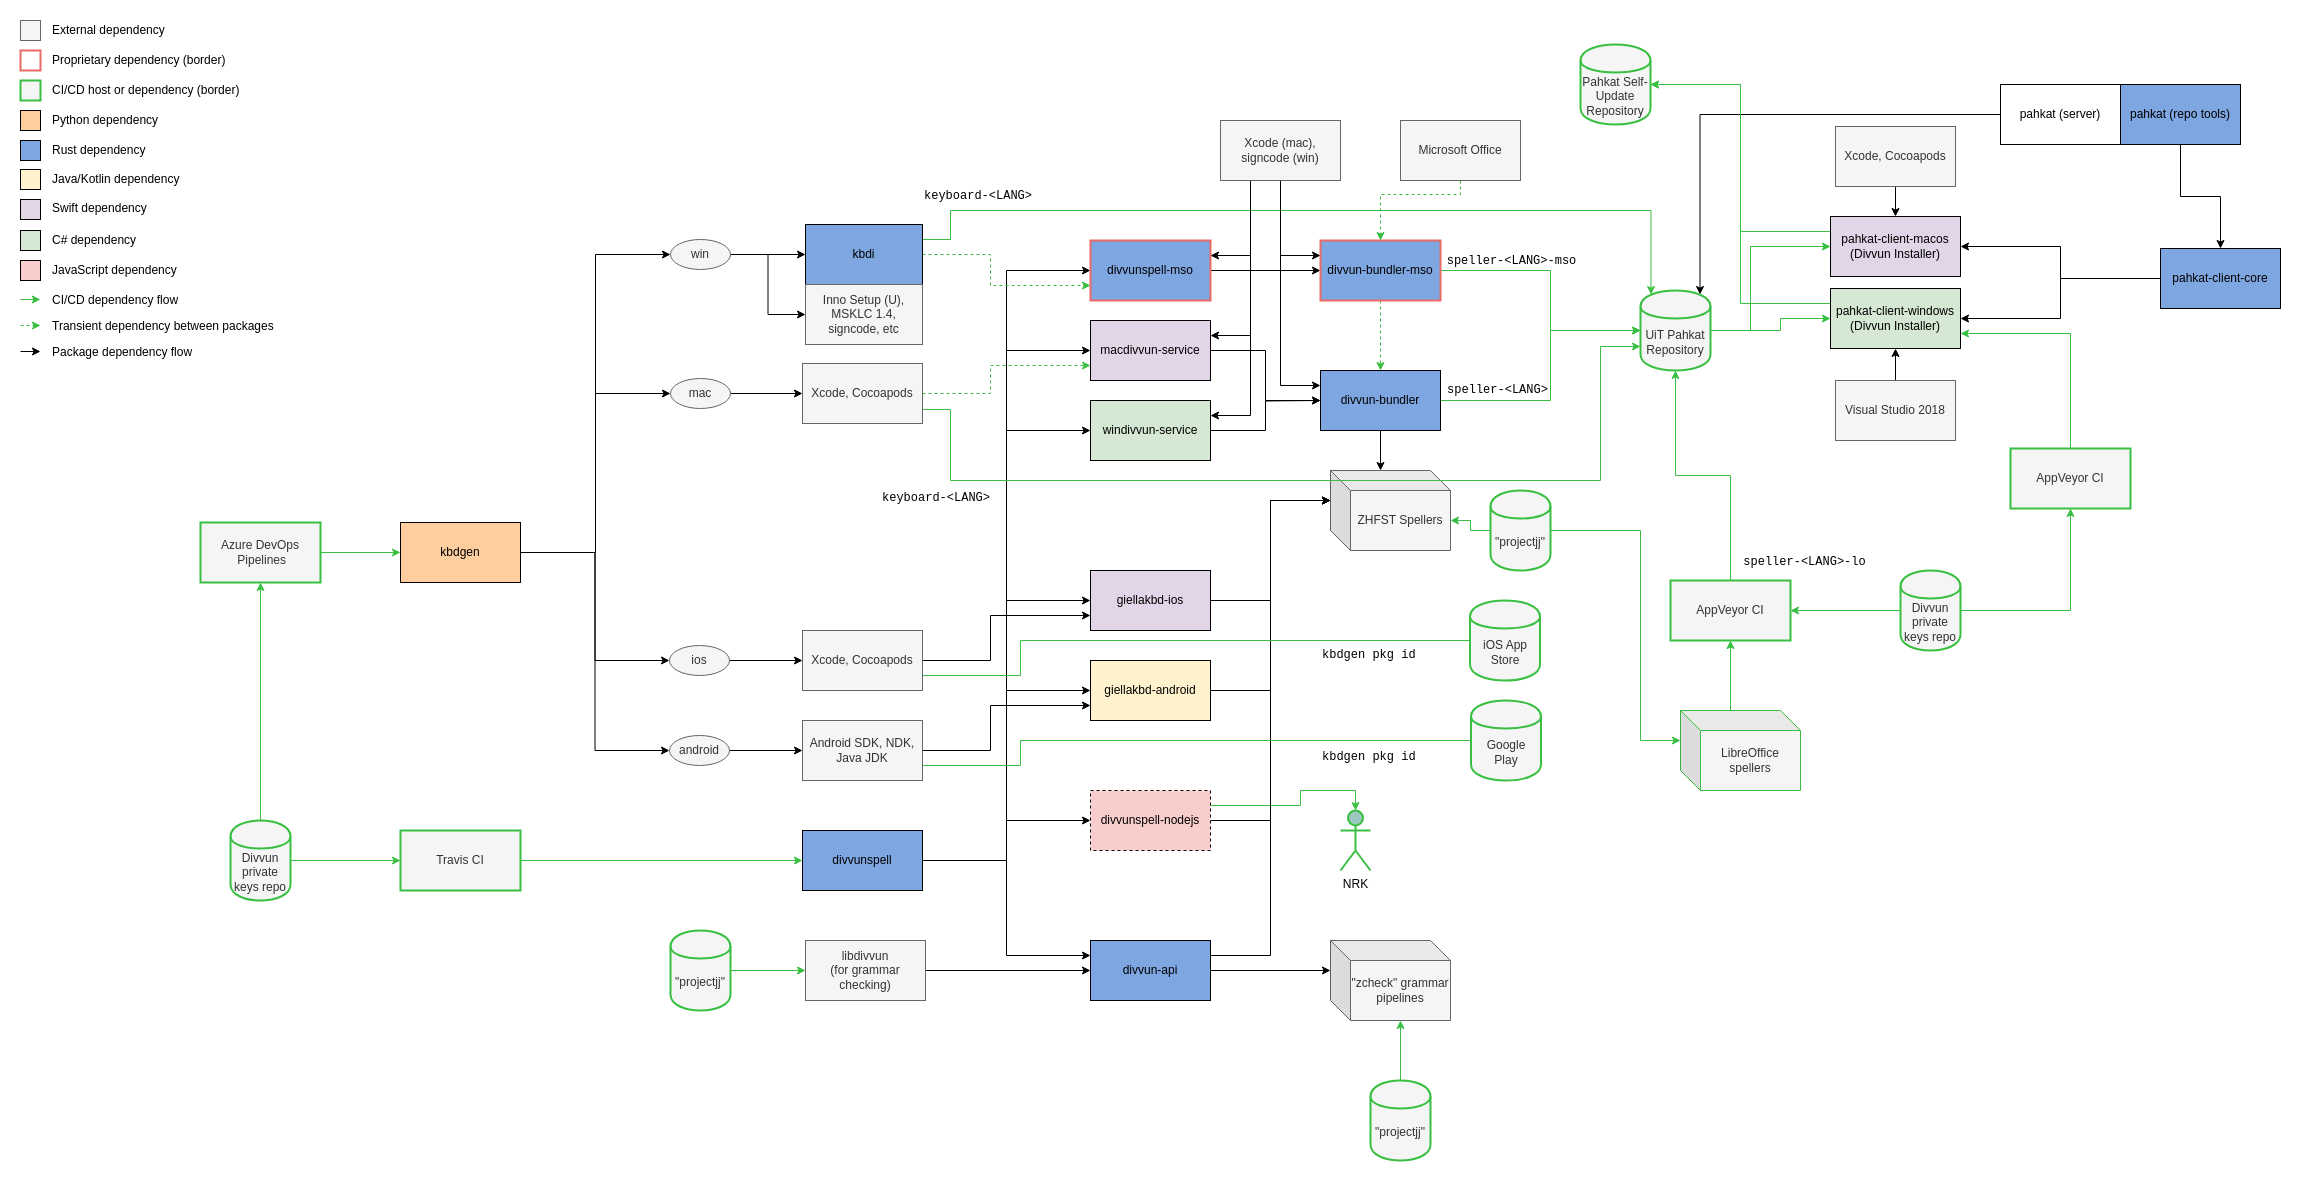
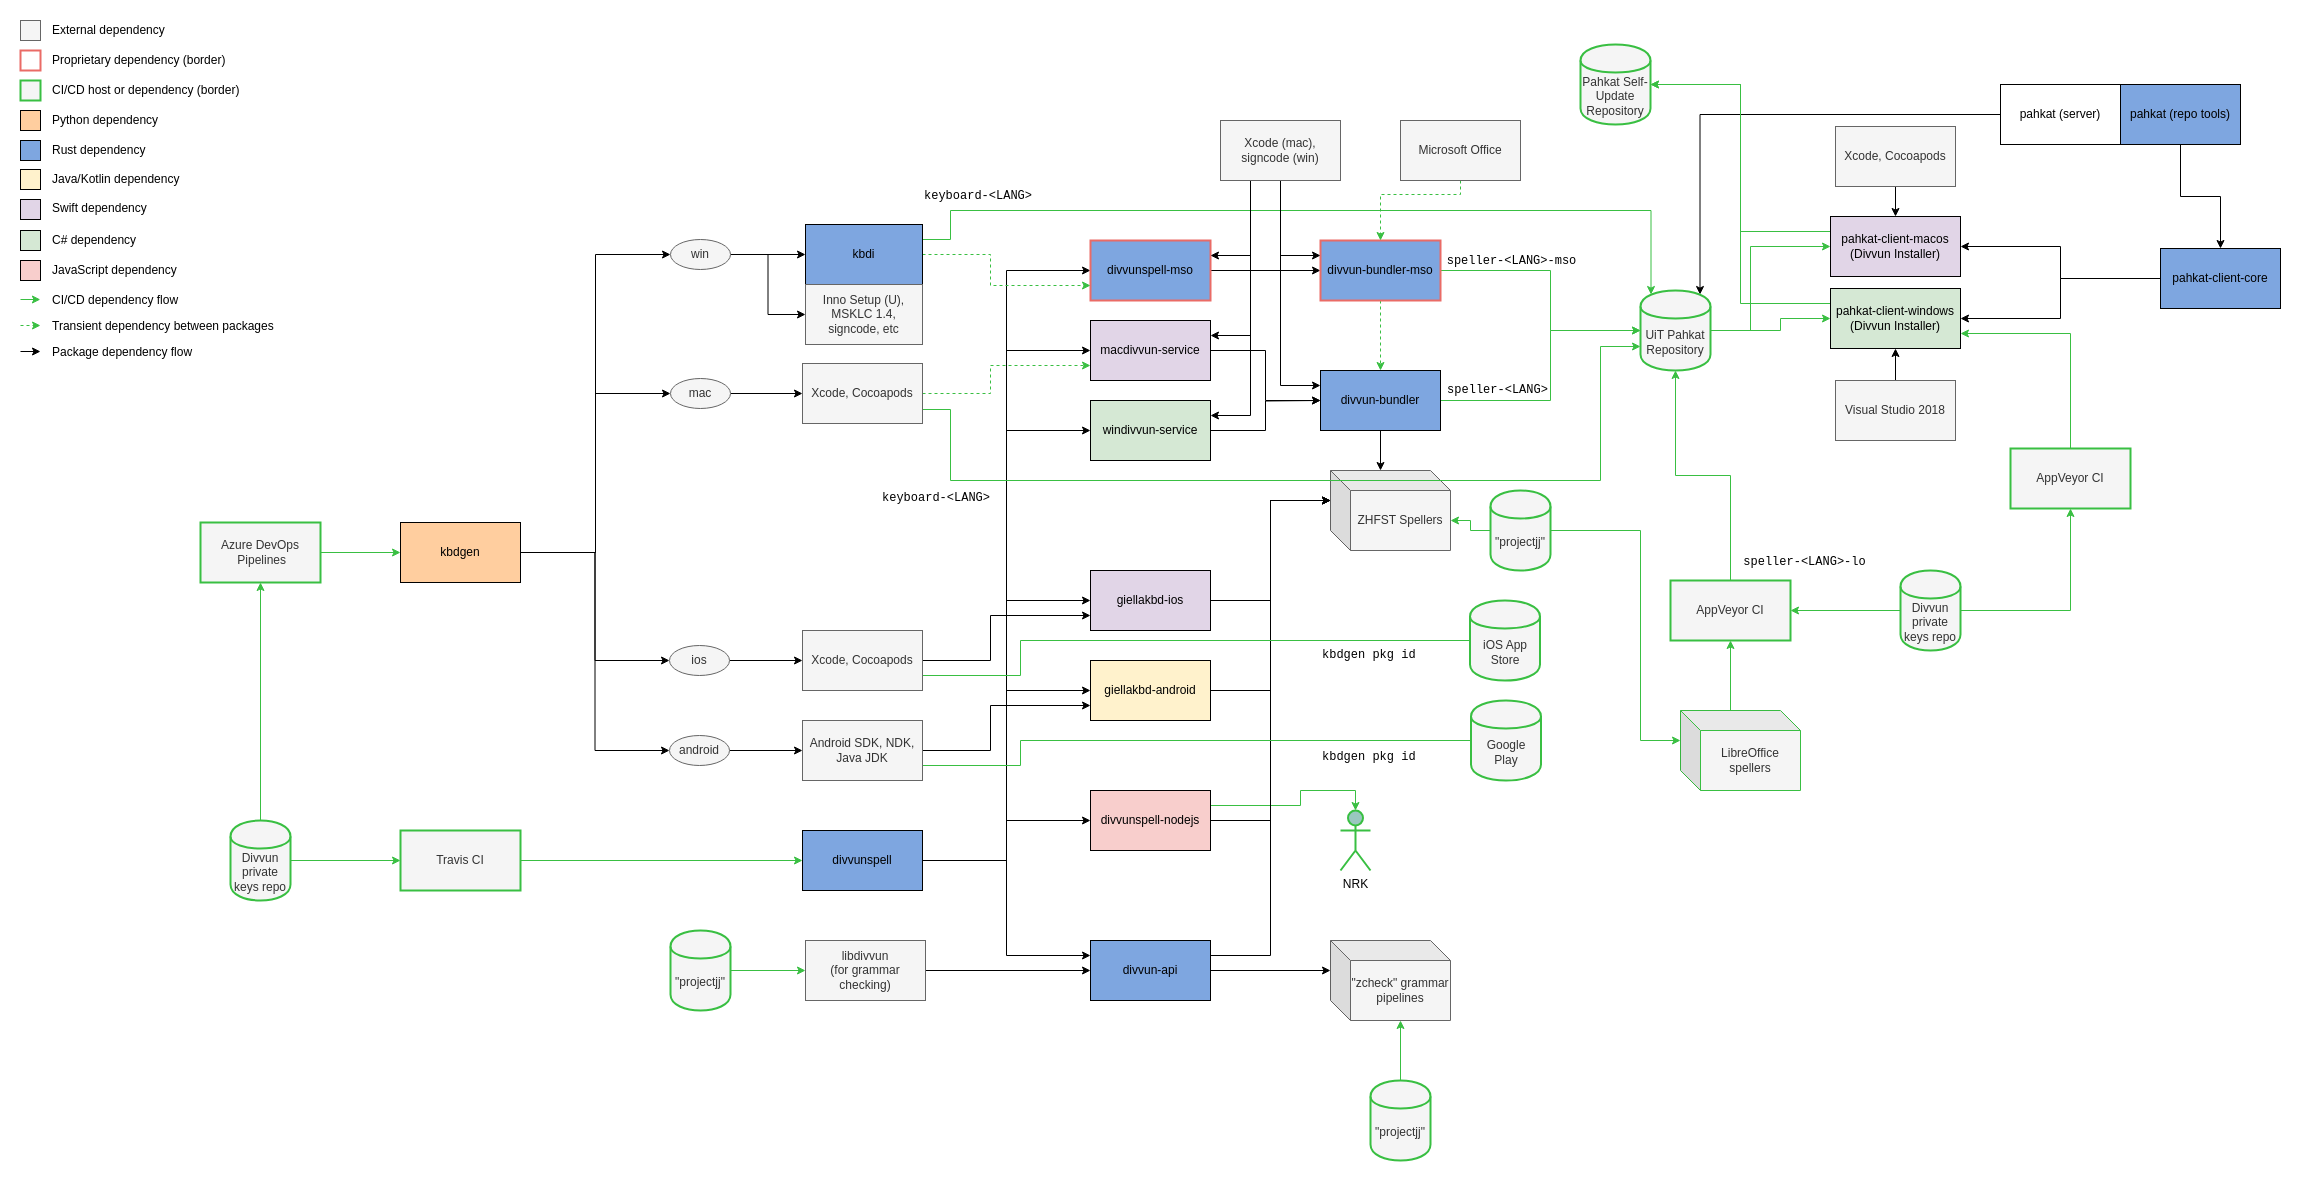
node "divvunspell-nodejs": style dashed -> solid
